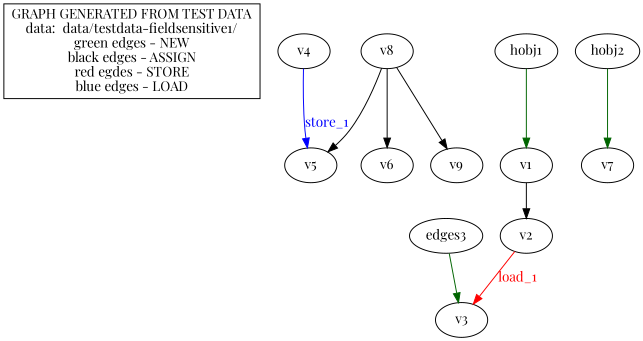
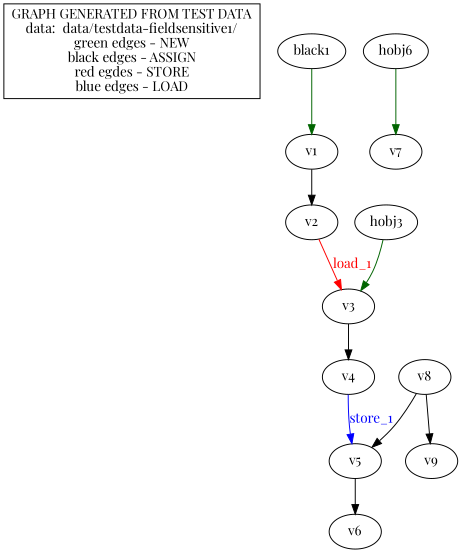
node "hobj1": label "hobj1" -> "black1"
node "hobj2": label "hobj2" -> "hobj6"
edge "v8" -> "v6": now "v5" -> "v6"
node "edges3": label "edges3" -> "hobj3"
edge "v3" -> "v4": added
